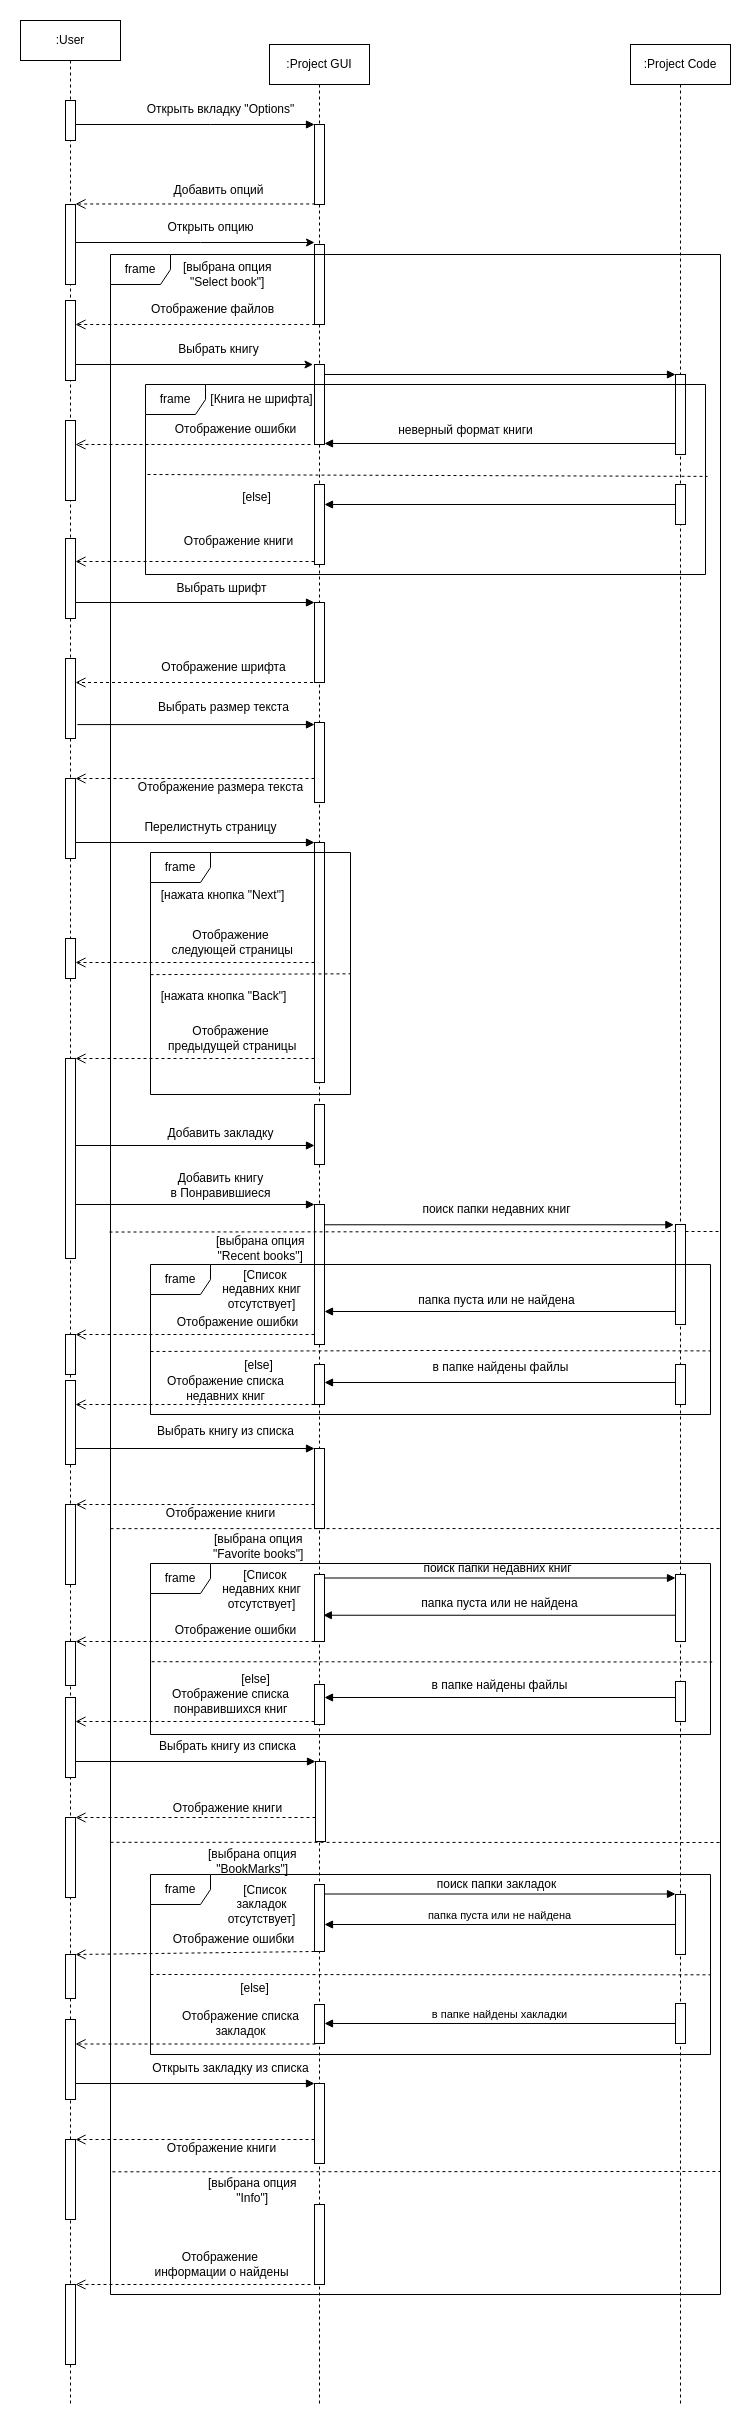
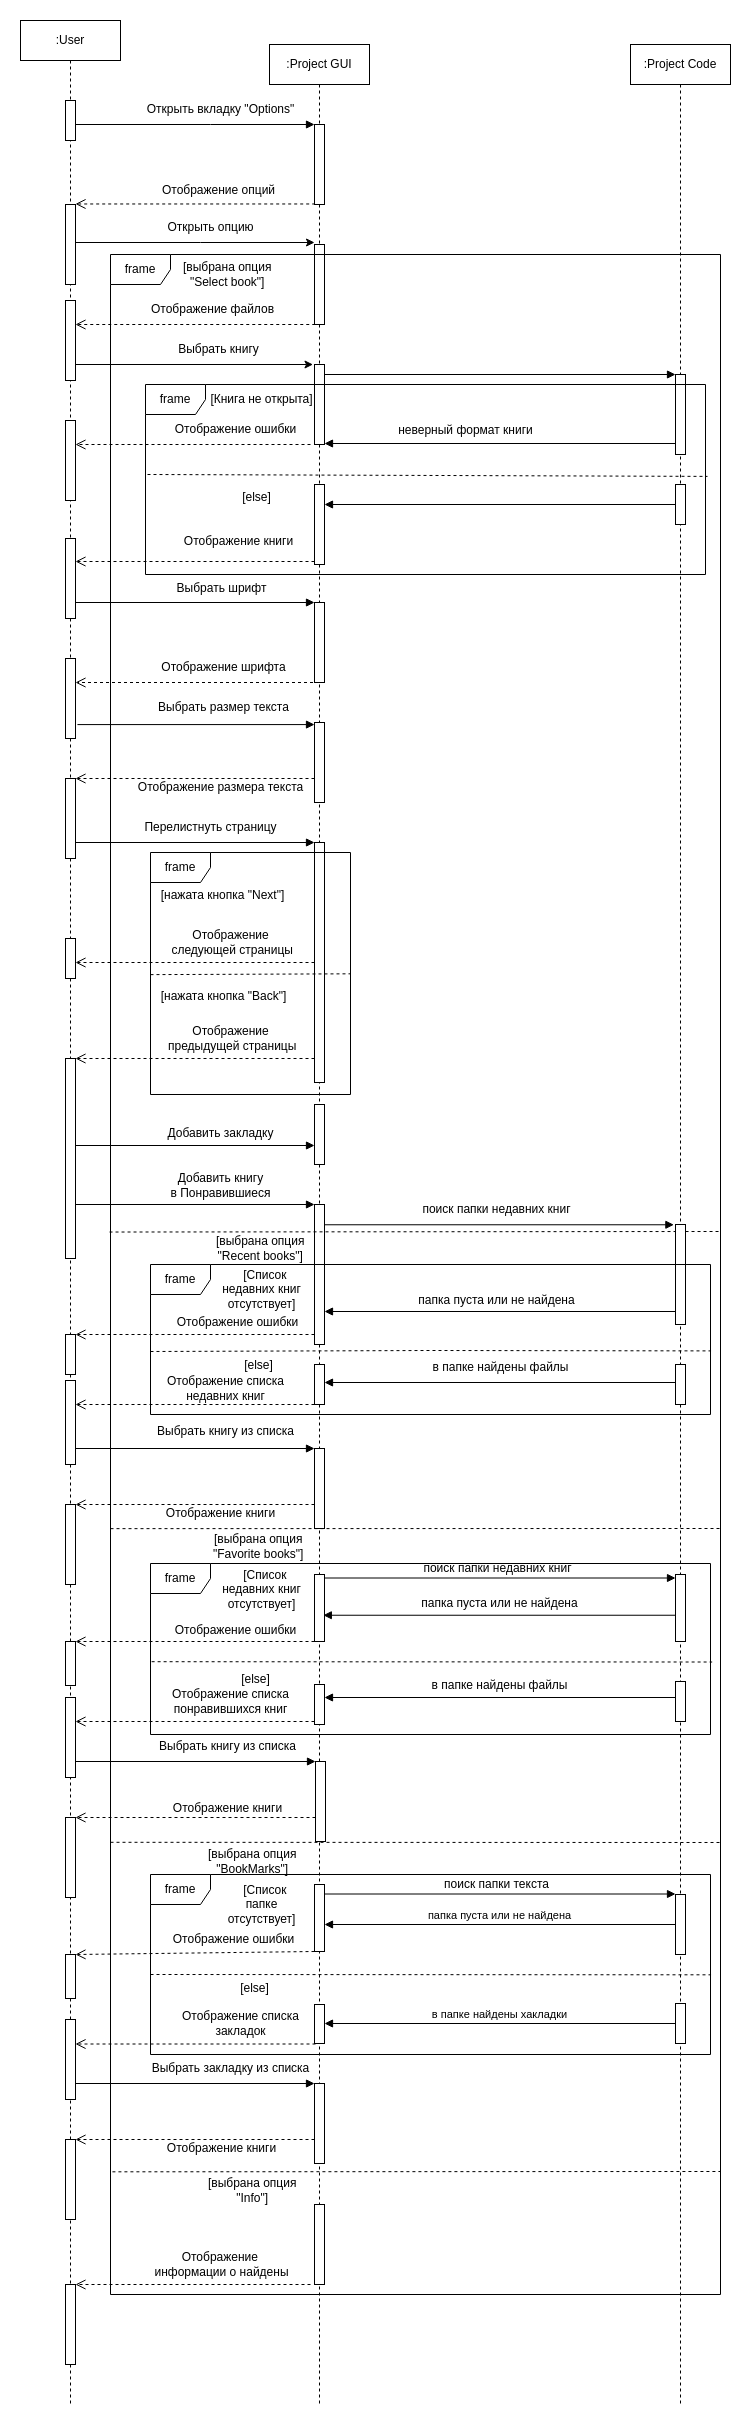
node "Добавить опций": label "Добавить опций" -> "Отображение опций"
node "[Книга не шрифта]": label "[Книга не шрифта]" -> "[Книга не открыта]"
node "поиск папки закладок": label "поиск папки закладок" -> "поиск папки текста"
node "[Список закладок отсутствует]": label "[Список закладок отсутствует]" -> "[Список папке отсутствует]"
node "Открыть закладку из списка": label "Открыть закладку из списка" -> "Выбрать закладку из списка"
